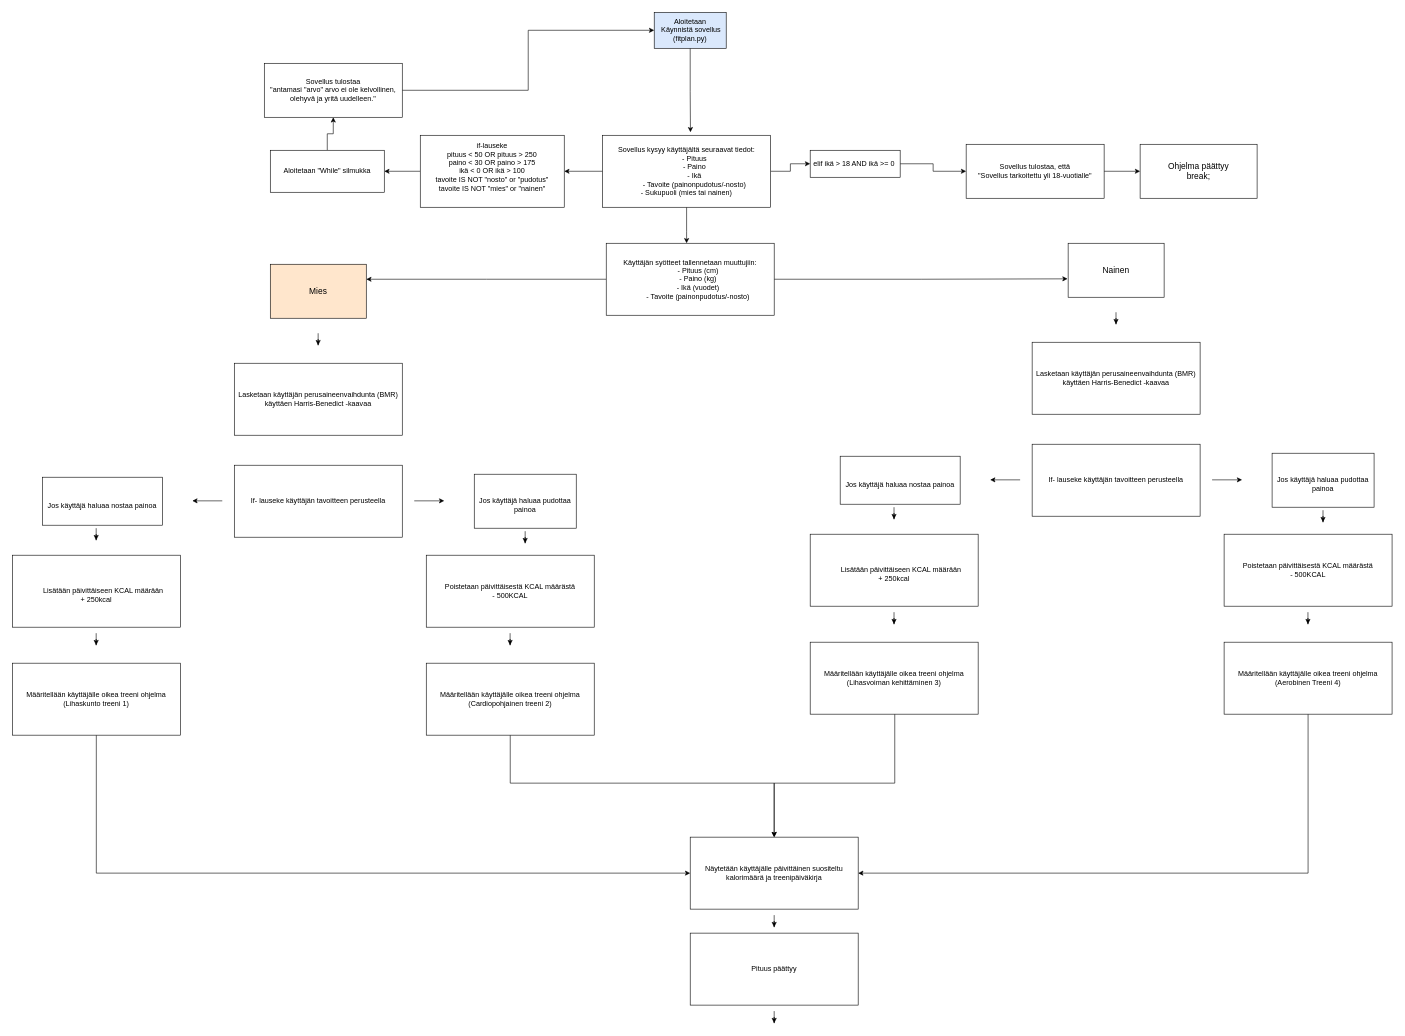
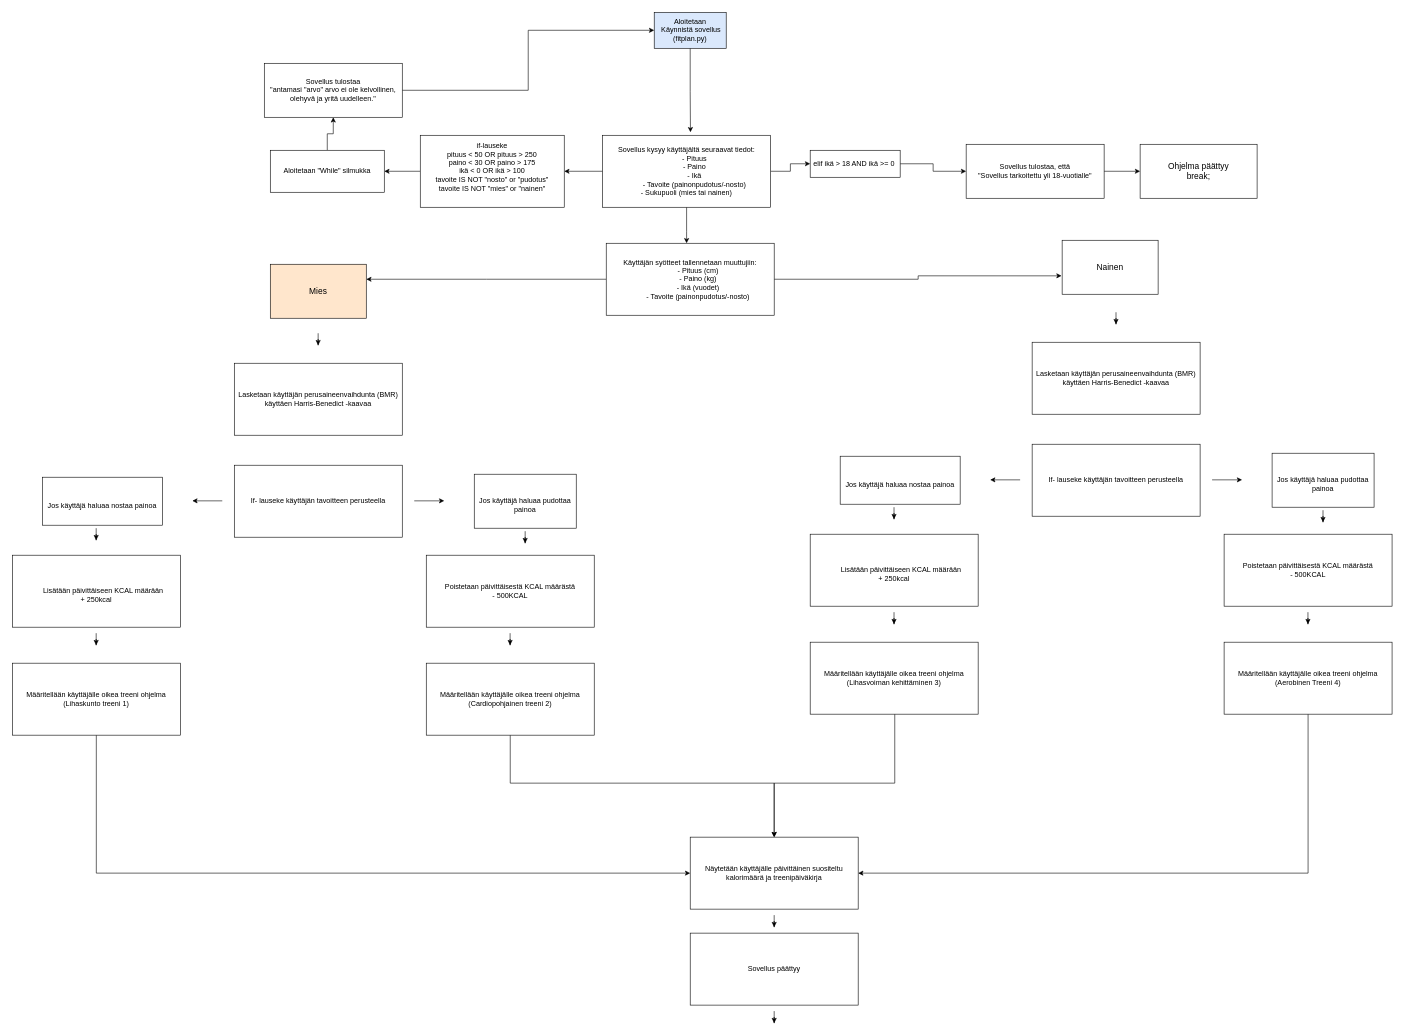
node "Nainen": moved (1116, 270) -> (1110, 267)
node "Pituus päättyy": label "Pituus päättyy" -> "Sovellus päättyy"
